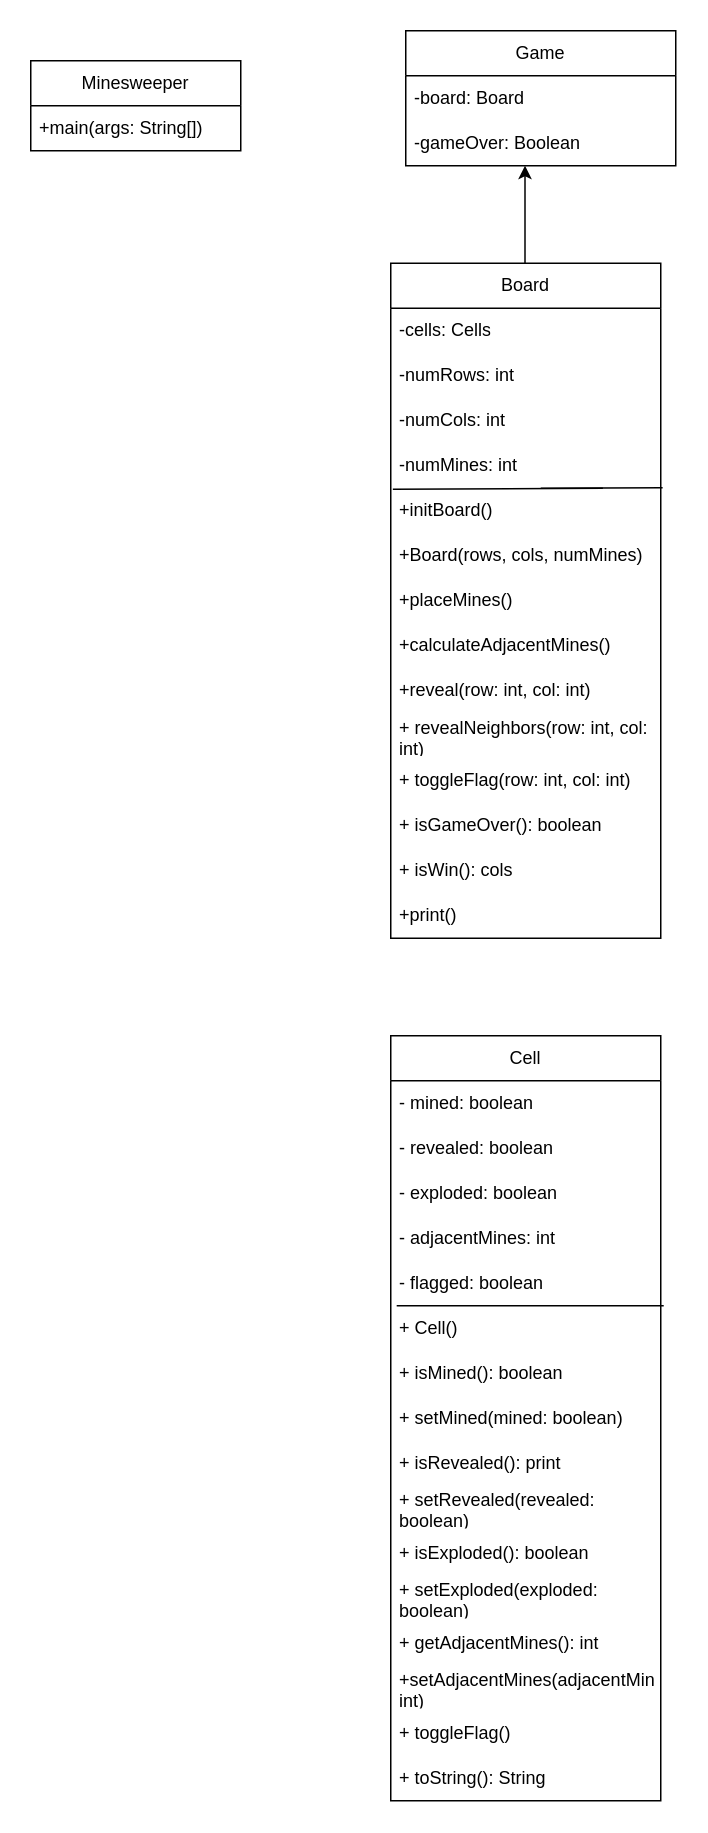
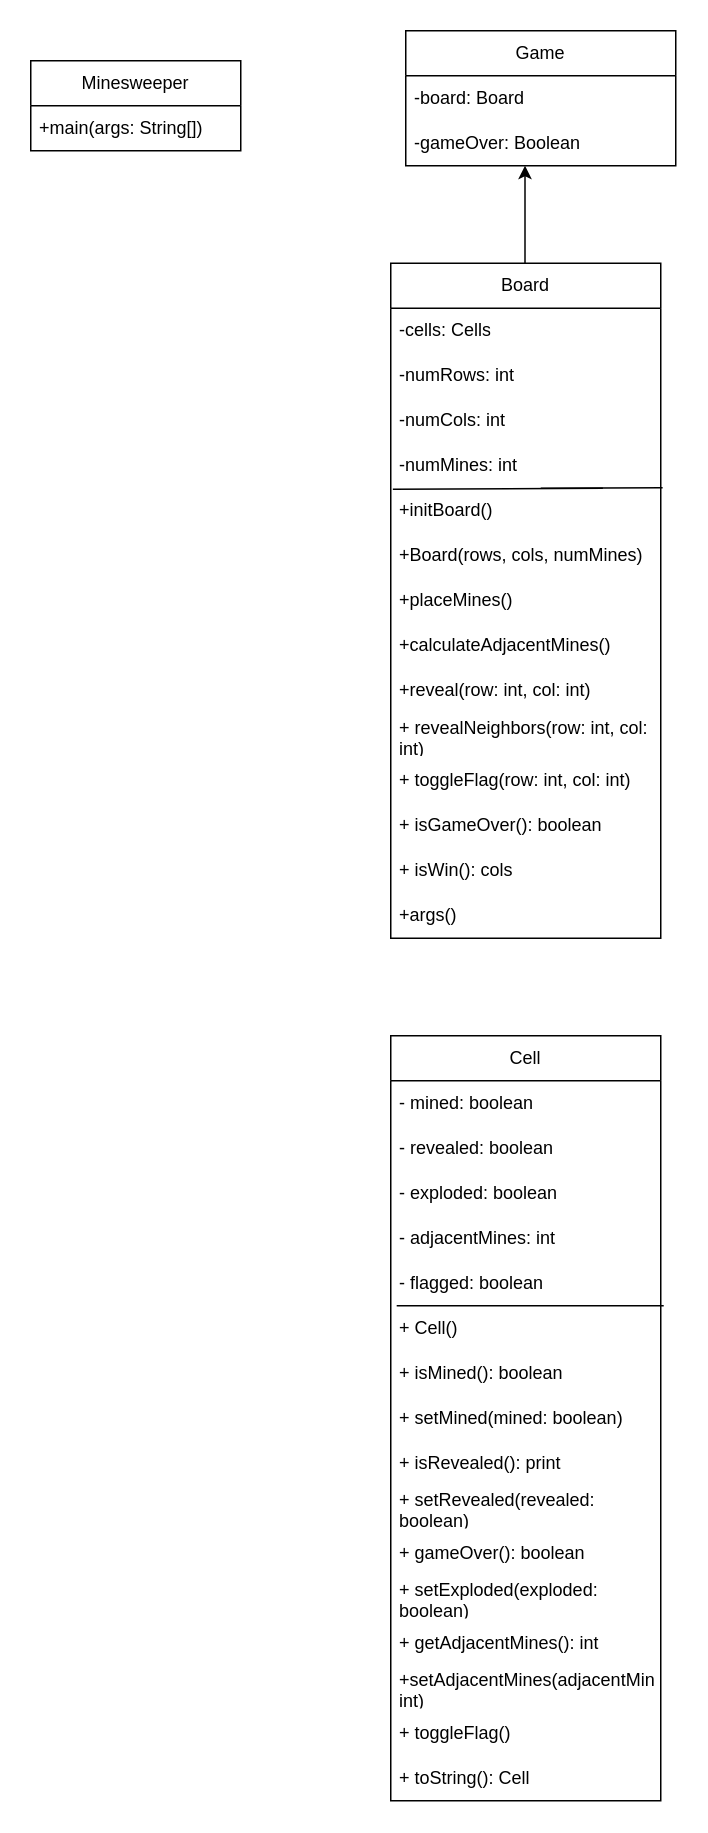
node "+print()": label "+print()" -> "+args()"
node "+ isExploded(): boolean": label "+ isExploded(): boolean" -> "+ gameOver(): boolean"
node "+ toString(): String": label "+ toString(): String" -> "+ toString(): Cell"
